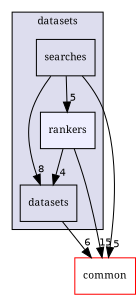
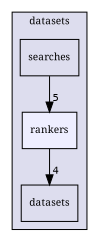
edge "searches" -> "datasets": removed
node "common": removed
